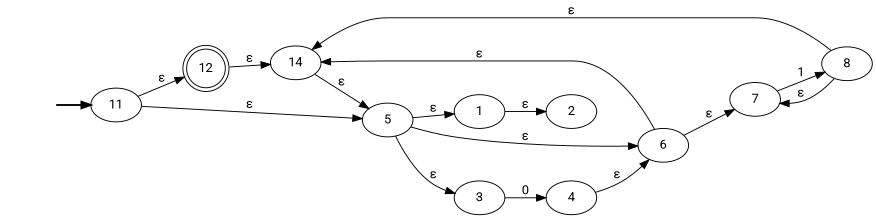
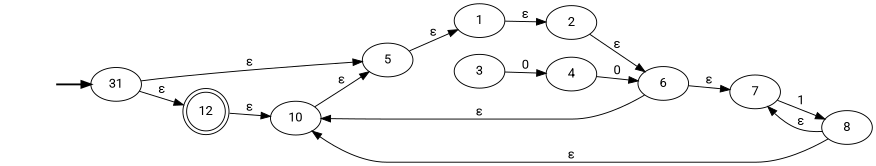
node "14": label "14" -> "10"
node "11": label "11" -> "31"
edge "5" -> "6": now "2" -> "6"
edge "5" -> "3": removed, label "ε"
edge "4" -> "6": label "ε" -> "0"
